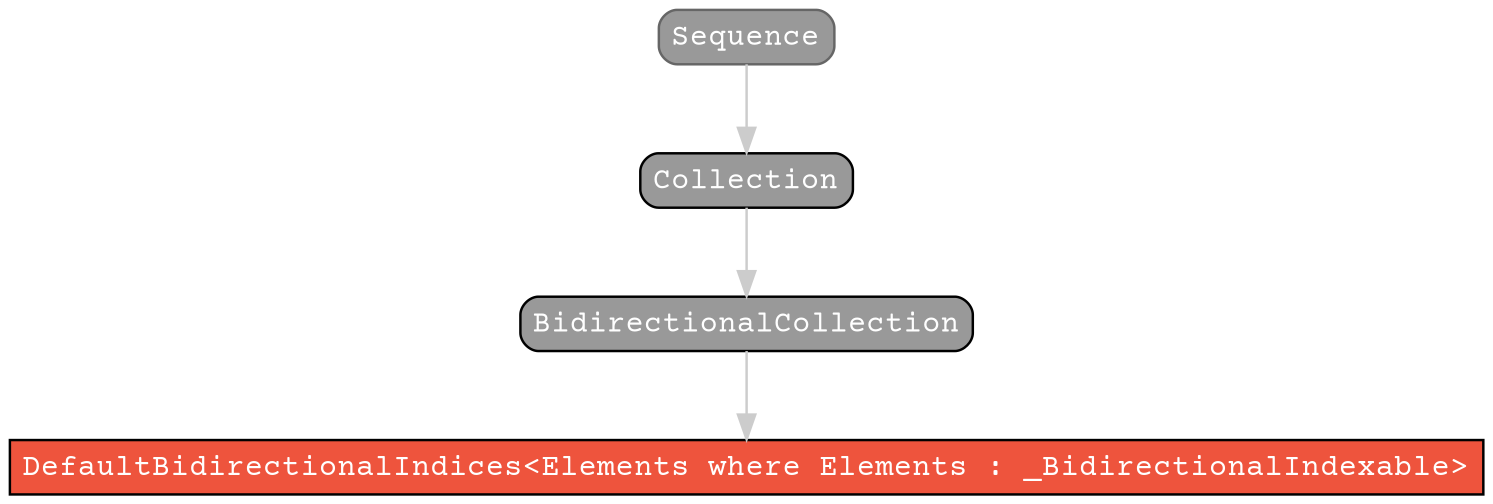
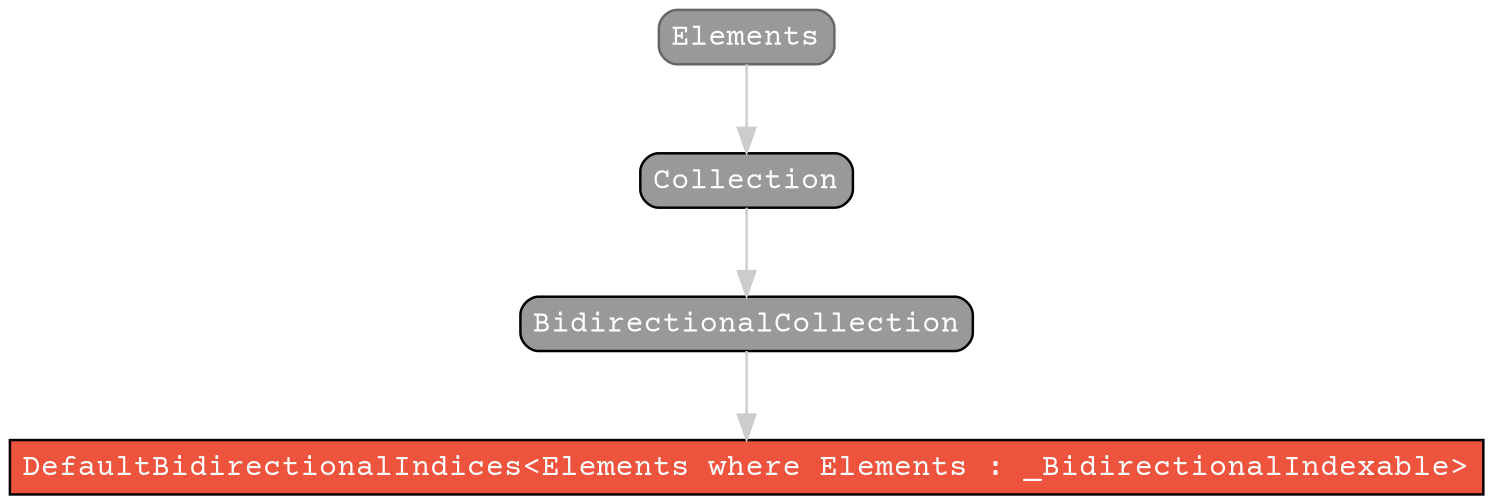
node "Sequence": label "Sequence" -> "Elements"
